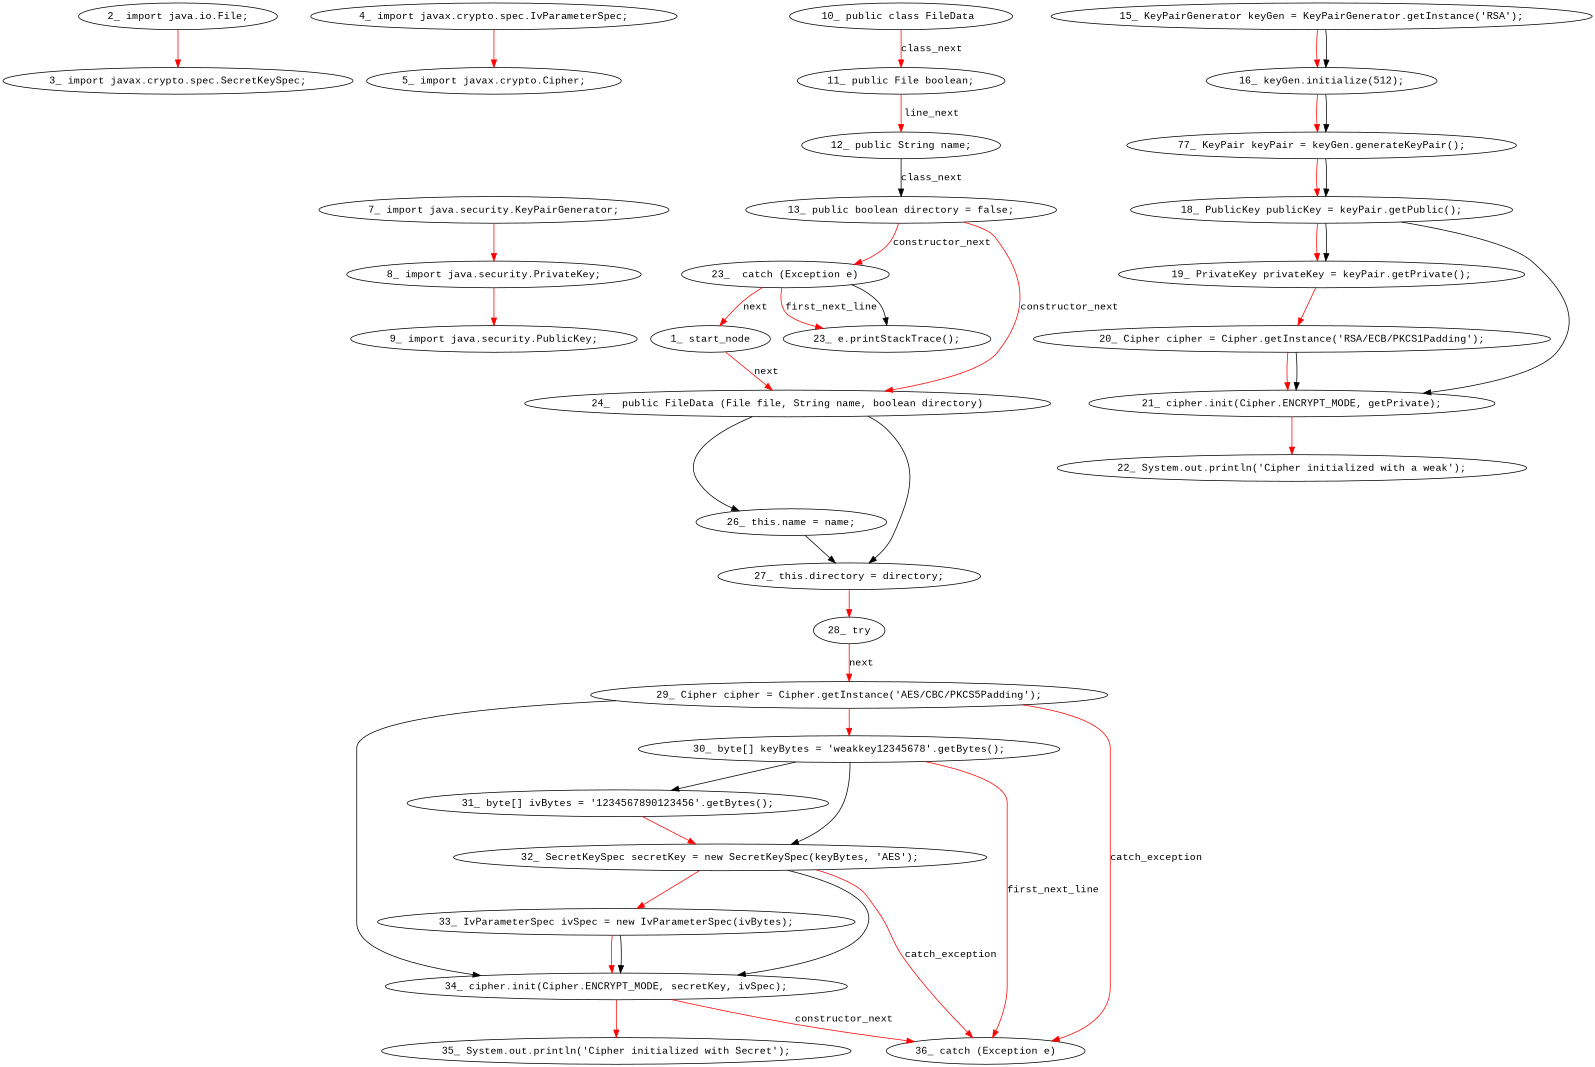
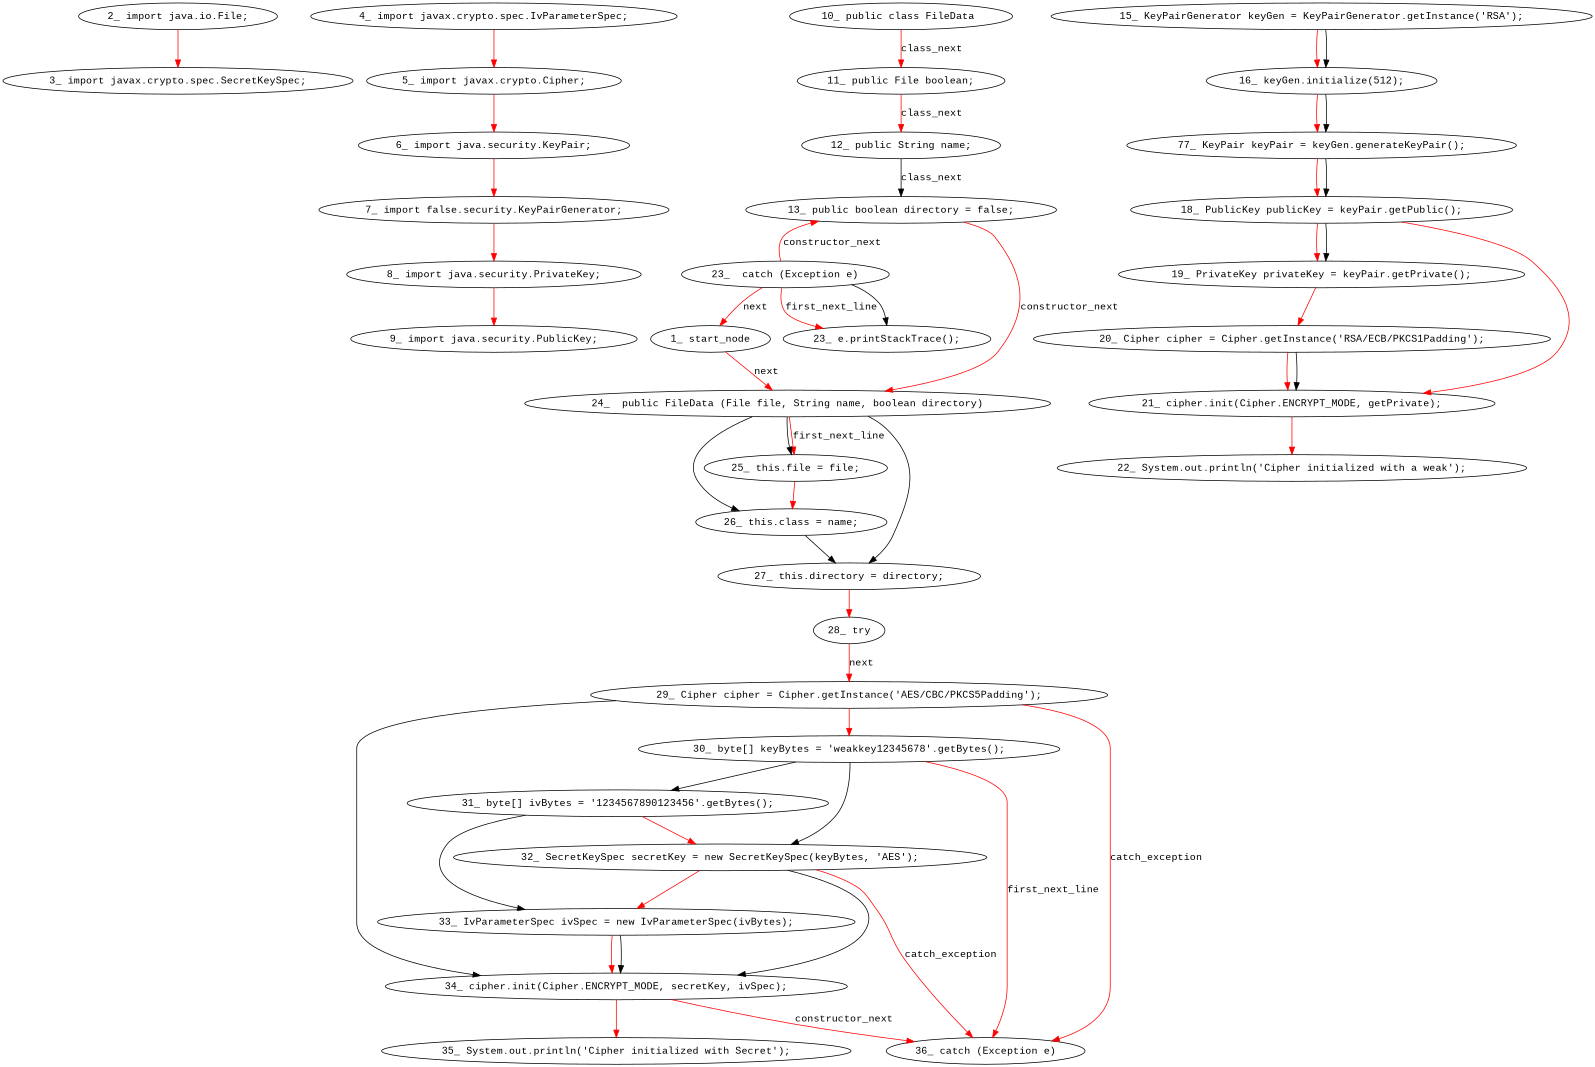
edge "11_ public File boolean;" -> "12_ public String name;": label "line_next" -> "class_next"
node "6_ import java.security.KeyPair;": added
node "7_ import java.security.KeyPairGenerator;": label "7_ import java.security.KeyPairGenerator;" -> "7_ import false.security.KeyPairGenerator;"
edge "13_ public boolean directory = false;" -> "23_  catch (Exception e)": reversed
edge "18_ PublicKey publicKey = keyPair.getPublic();" -> "21_ cipher.init(Cipher.ENCRYPT_MODE, getPrivate);": color black -> red
node "25_ this.file = file;": added
node "26_ this.name = name;": label "26_ this.name = name;" -> "26_ this.class = name;"
edge "31_ byte[] ivBytes = '1234567890123456'.getBytes();" -> "33_ IvParameterSpec ivSpec = new IvParameterSpec(ivBytes);": added
